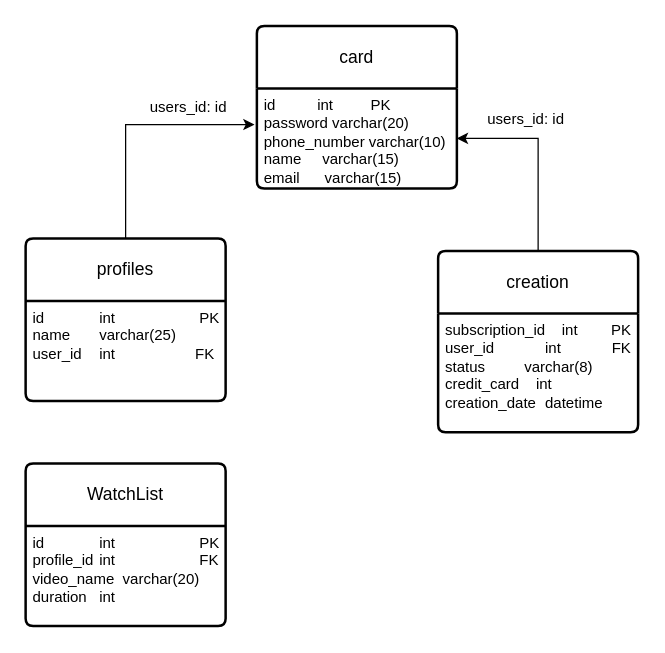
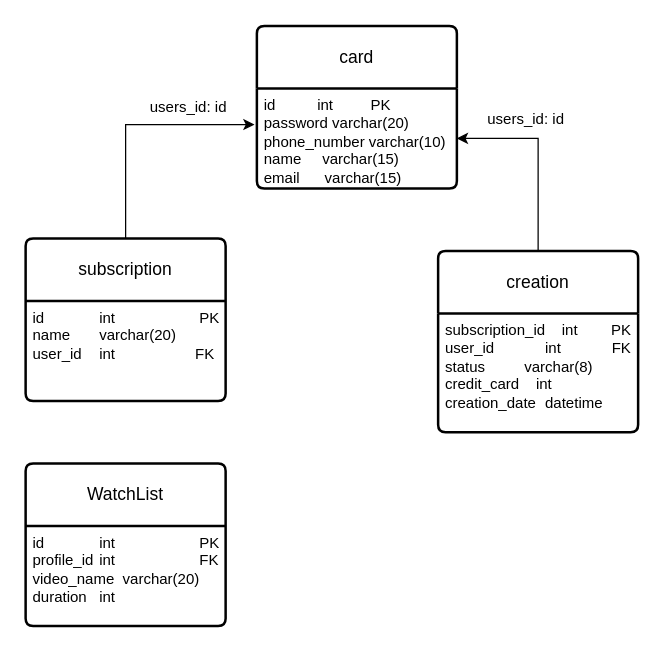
node "profiles": label "profiles" -> "subscription"
node "id int PK name varchar(25) user_id int FK": label "id int PK name varchar(25) user_id int FK" -> "id int PK name varchar(20) user_id int FK"
